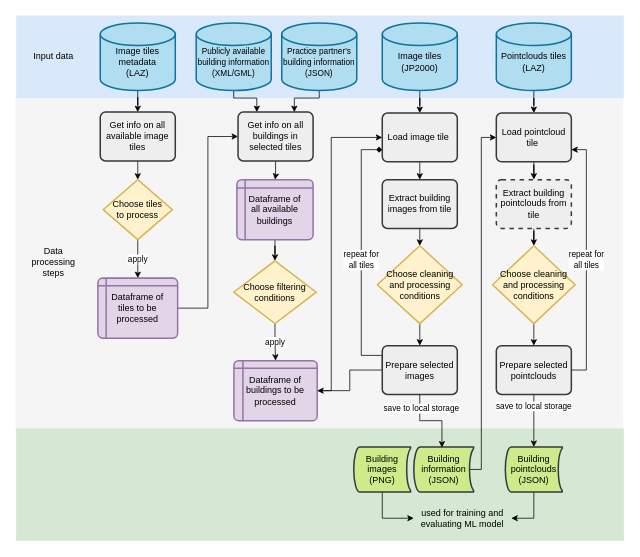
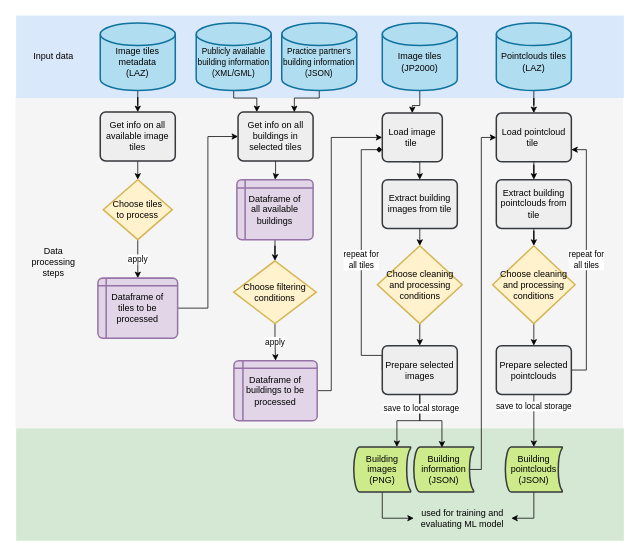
node "Load image tile": size 75x49 -> 60x49
node "Extract building pointclouds from tile": style dashed -> solid
edge "Prepare selected images" -> "Dataframe ofbuildings to be processed": now "Prepare selected images" -> "Building images (PNG)"
